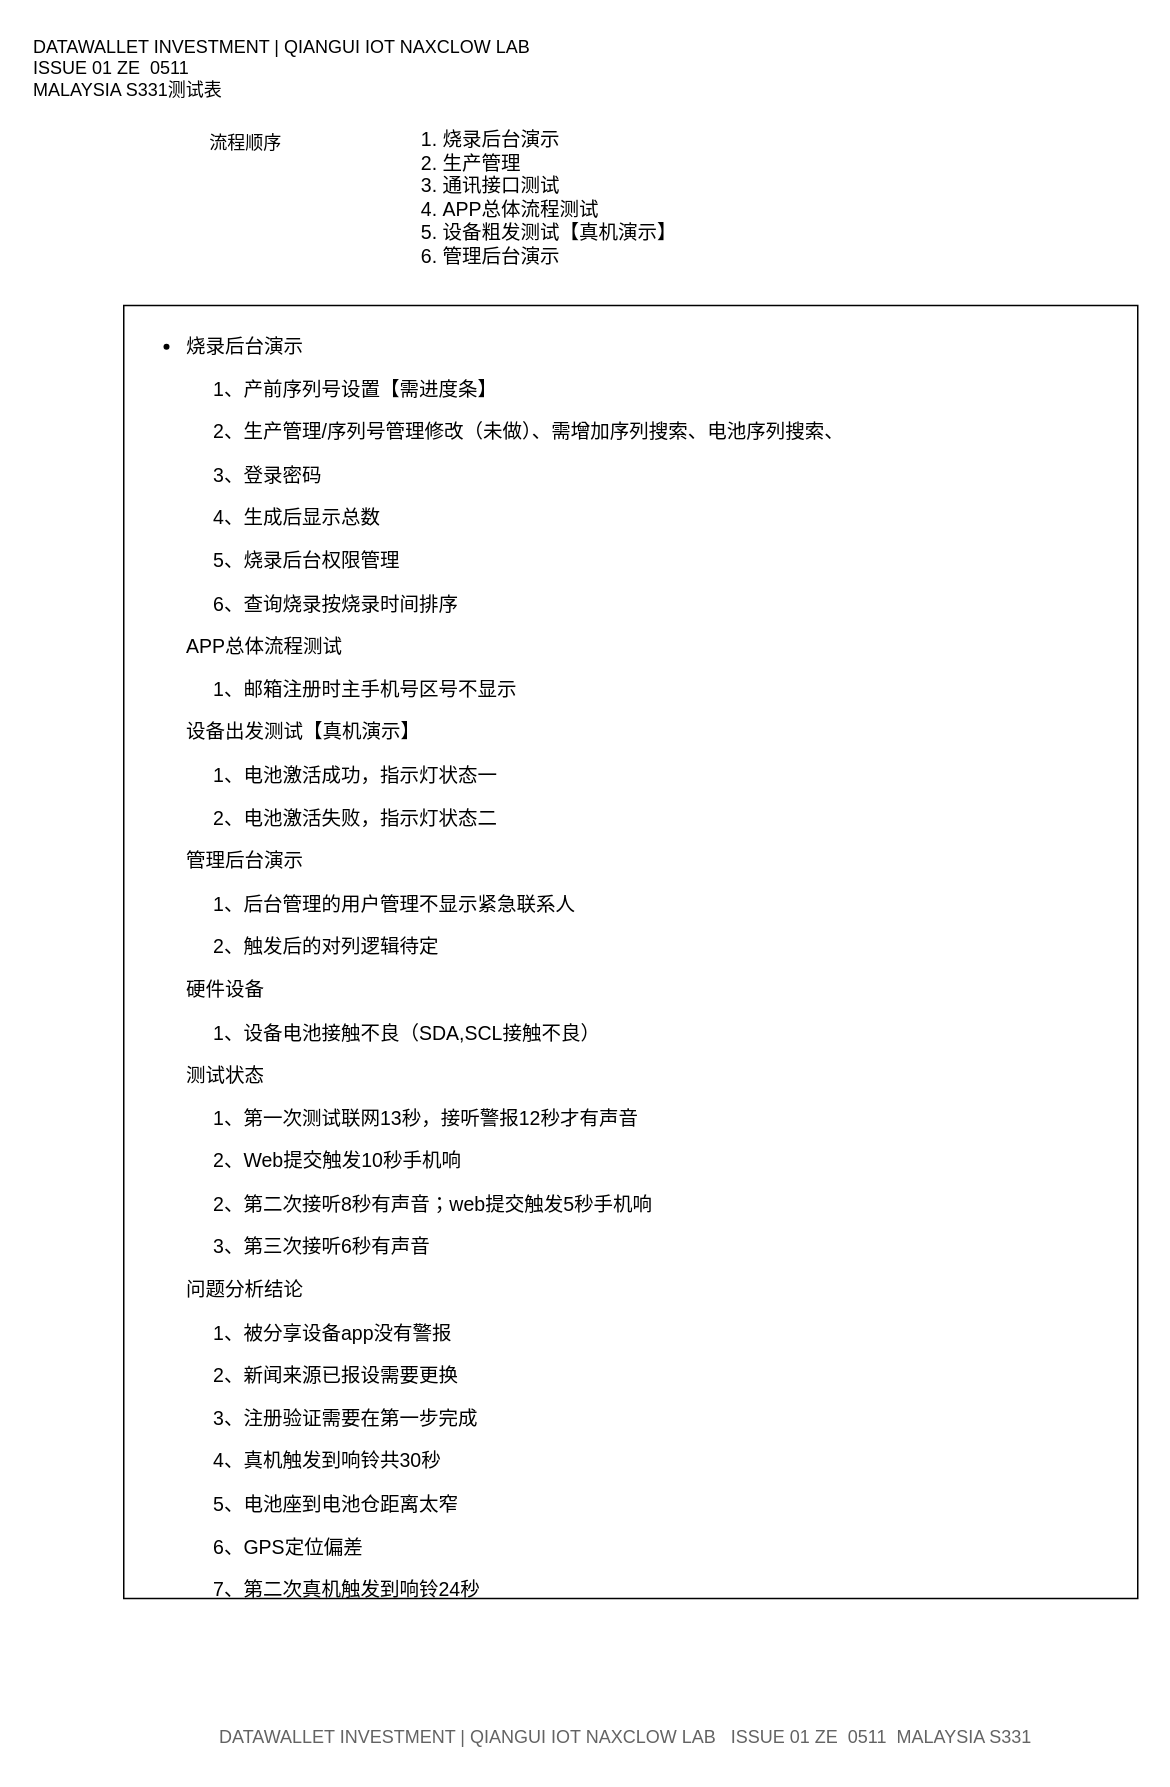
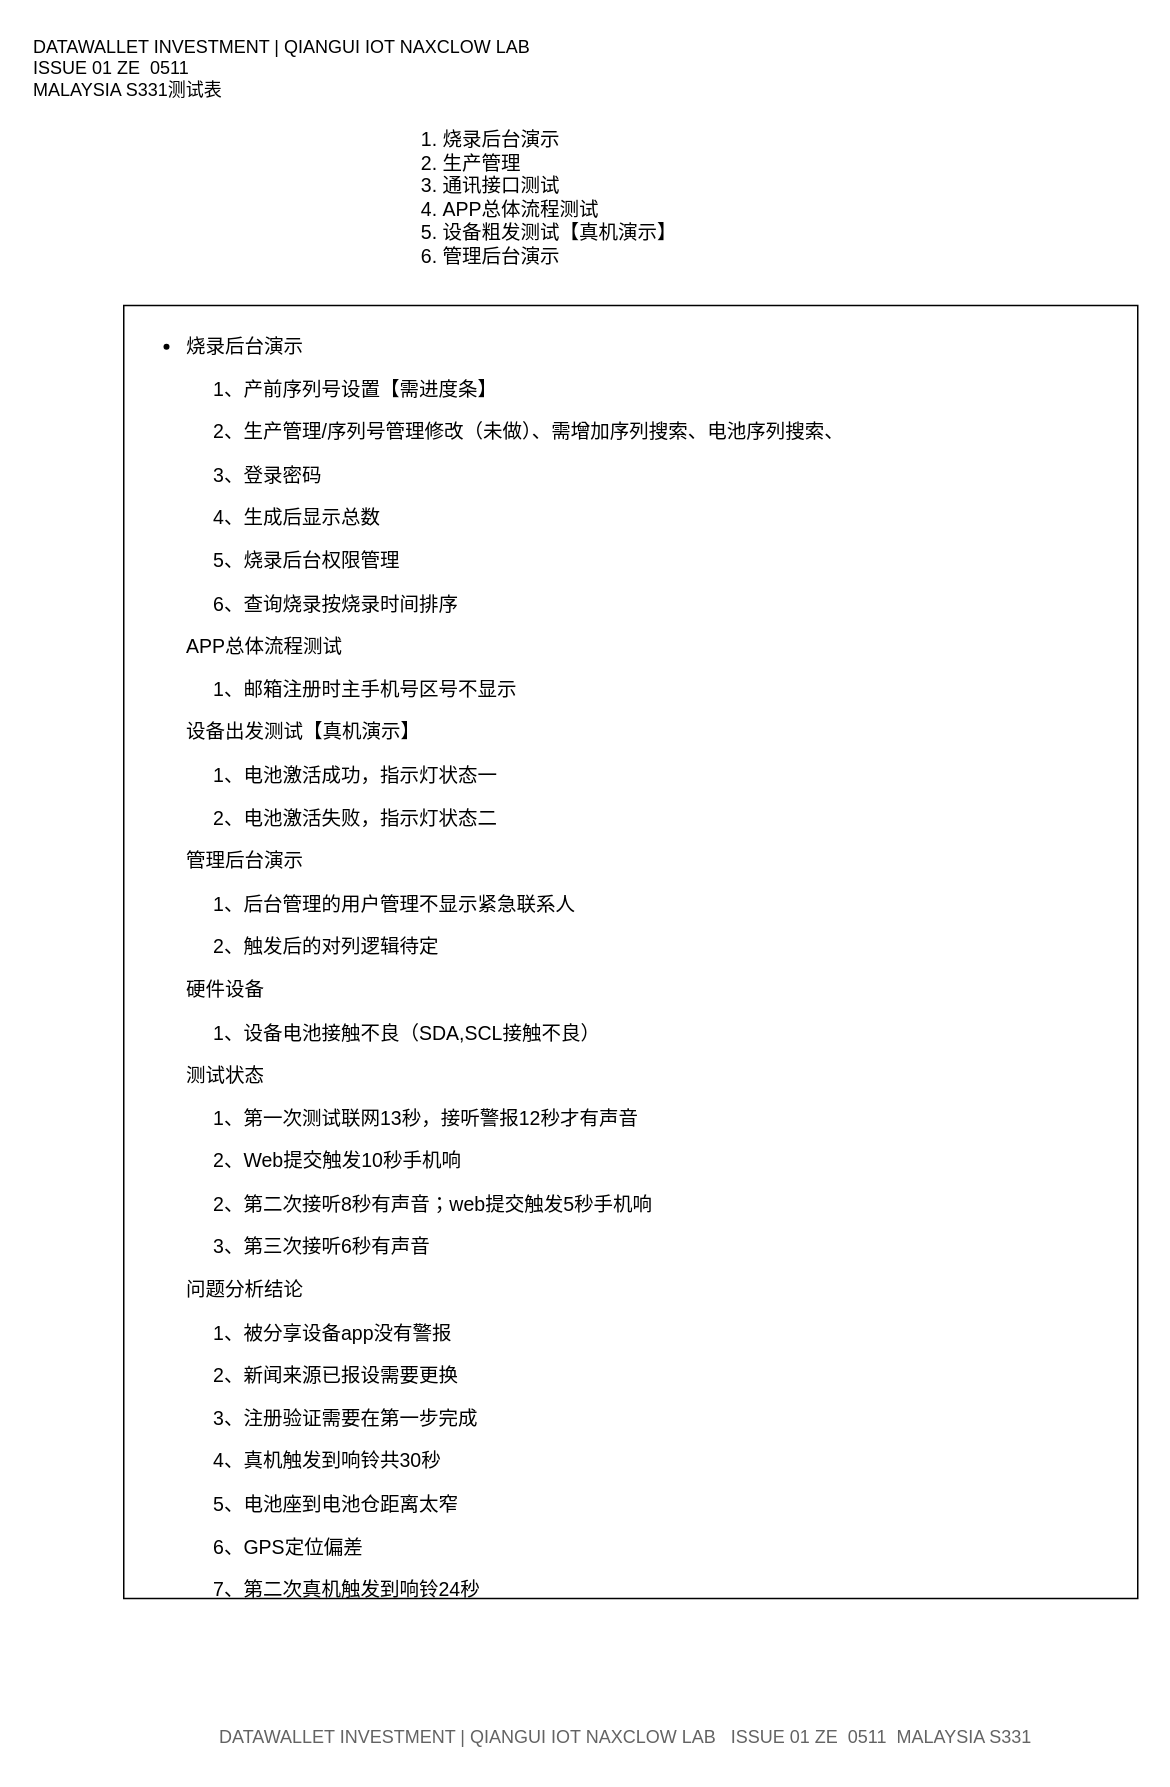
node "流程顺序": removed
